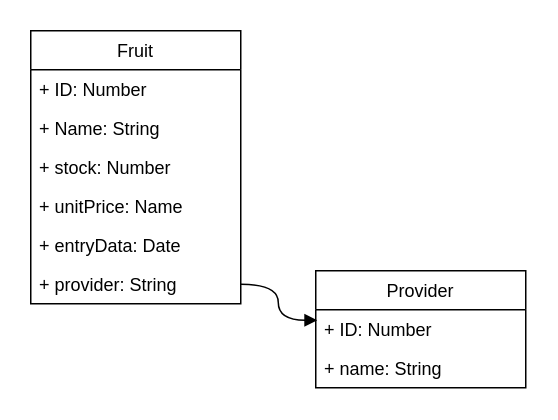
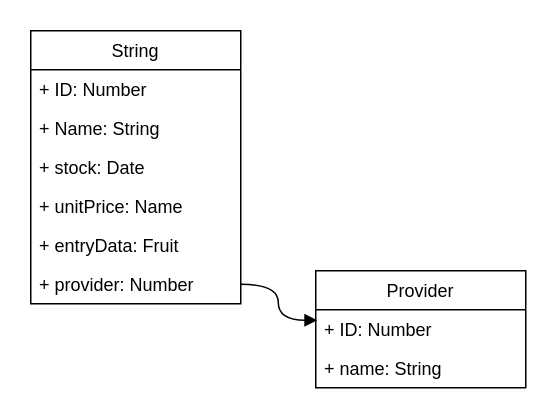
node "Fruit": label "Fruit" -> "String"
node "+ stock: Number": label "+ stock: Number" -> "+ stock: Date"
node "+ entryData: Date": label "+ entryData: Date" -> "+ entryData: Fruit"
node "+ provider: String": label "+ provider: String" -> "+ provider: Number"
